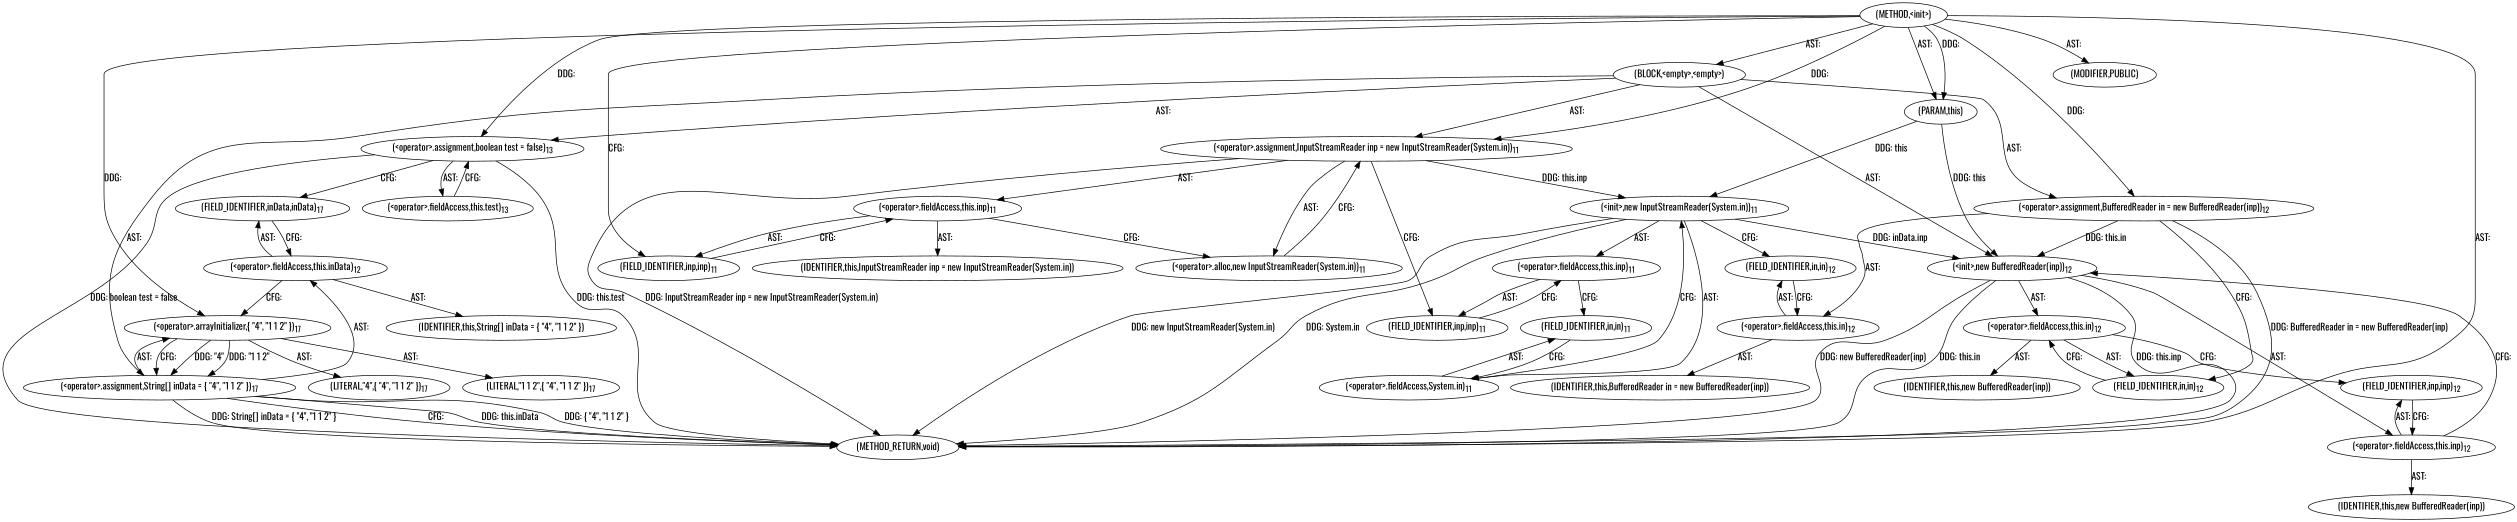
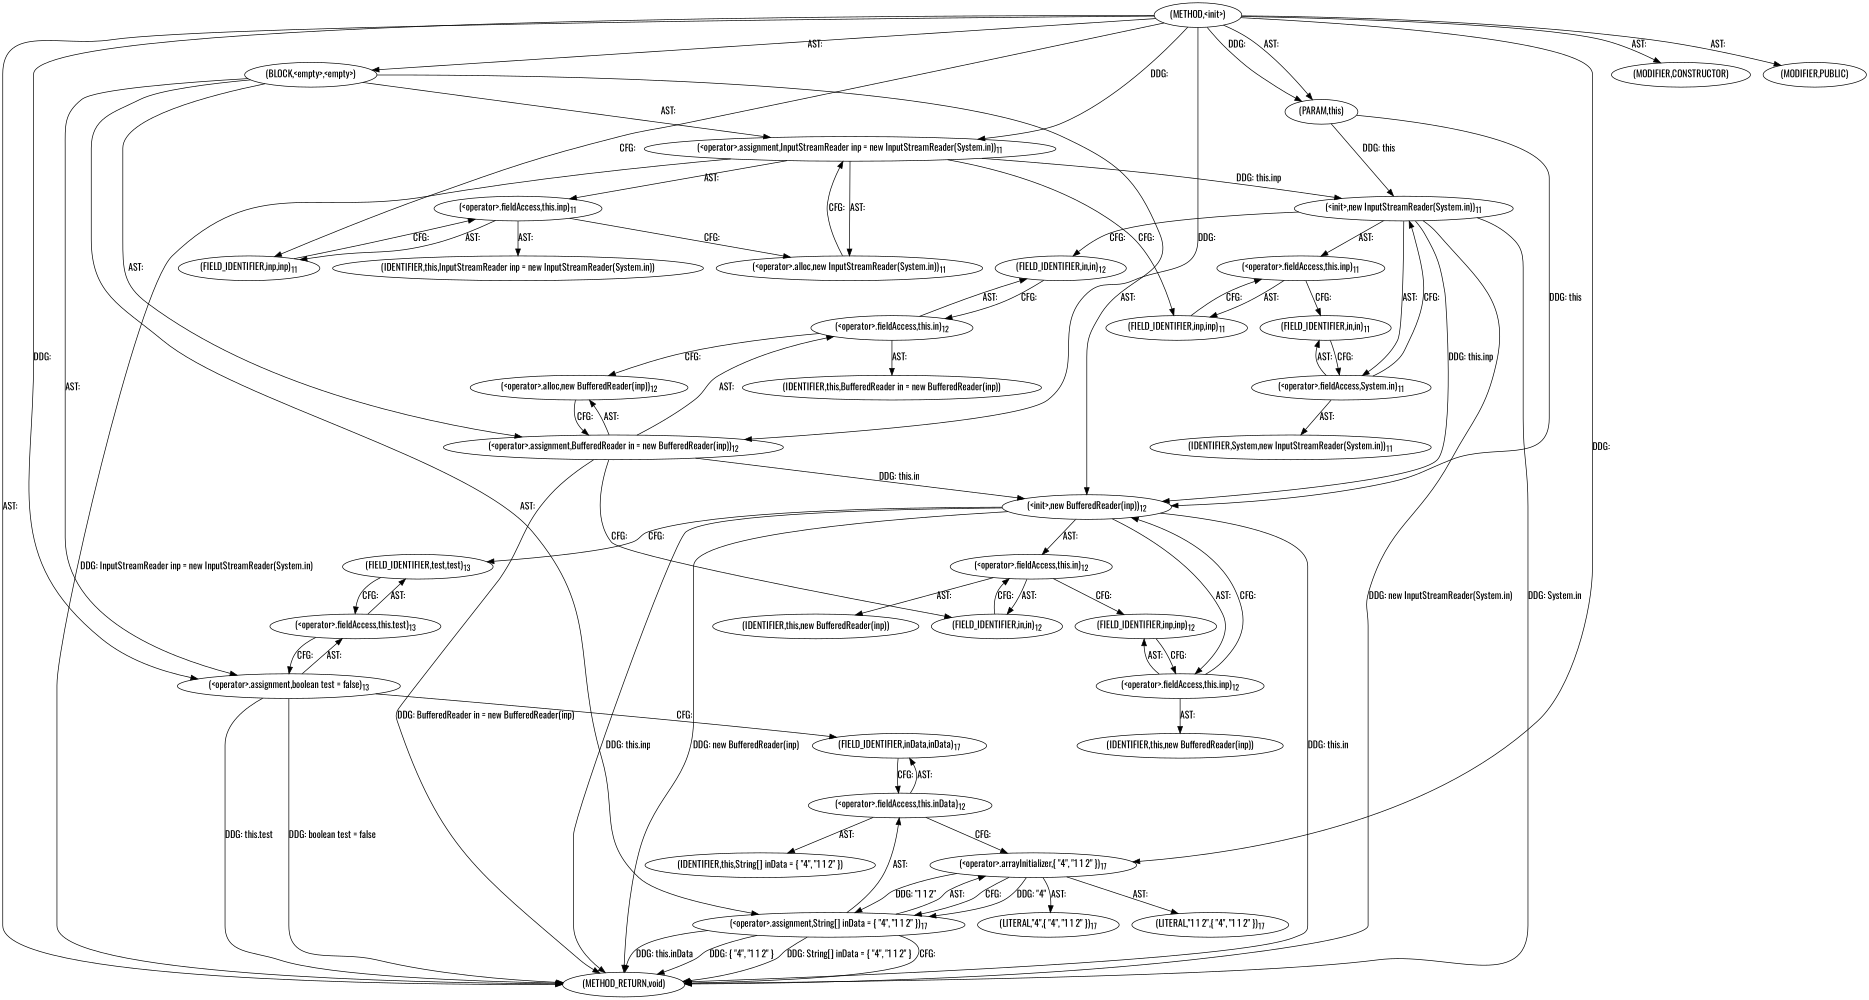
node "(MODIFIER,CONSTRUCTOR)": added
edge "(<init>,new InputStreamReader(System.in))" -> "(<init>,new BufferedReader(inp))": label "DDG: inData.inp" -> "DDG: this.inp"
node "(<operator>.alloc,new BufferedReader(inp))": added
node "(IDENTIFIER,System,new InputStreamReader(System.in))": added
node "(FIELD_IDENTIFIER,test,test)": added
